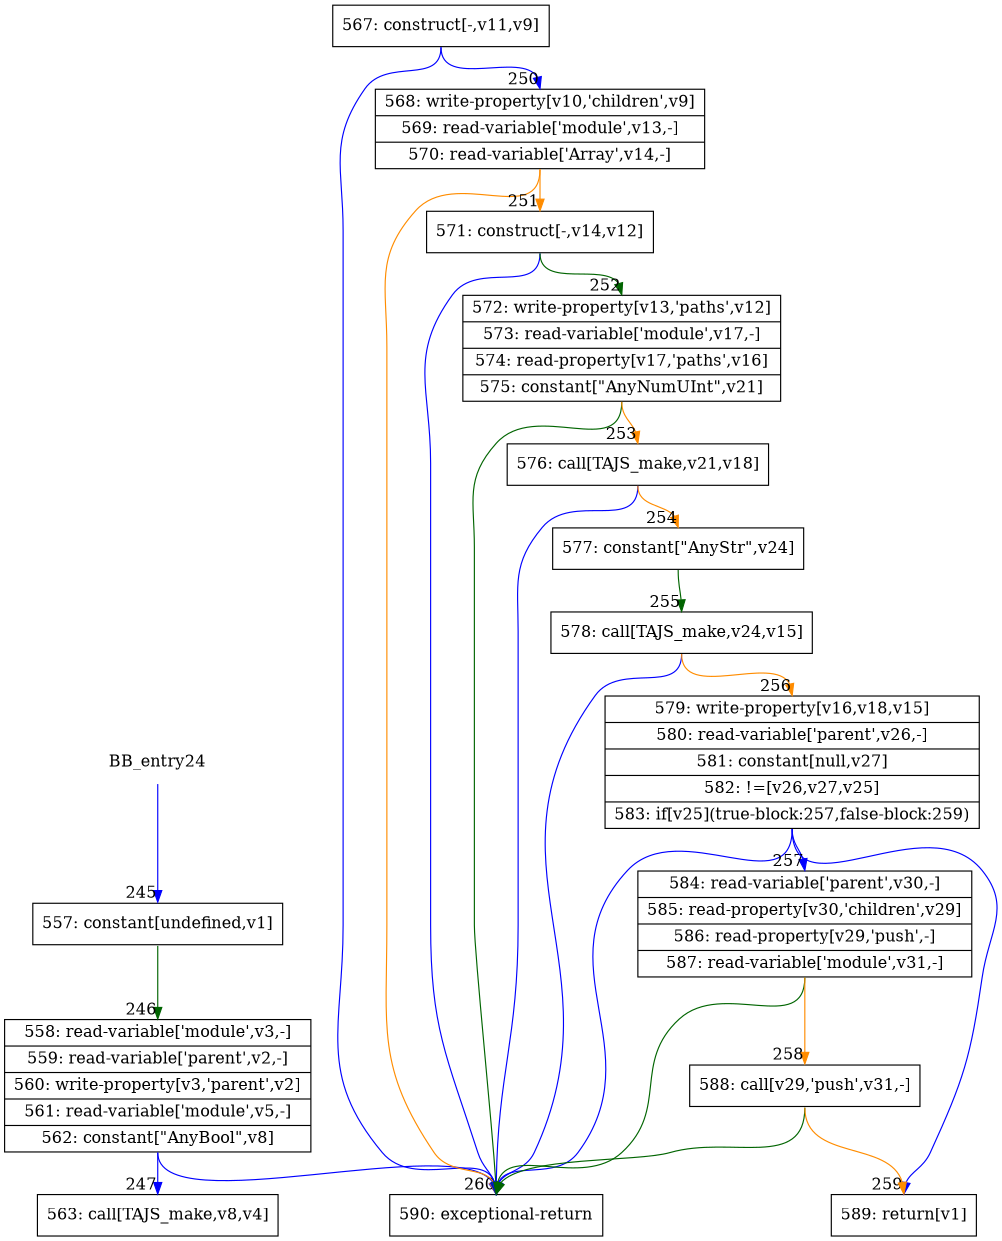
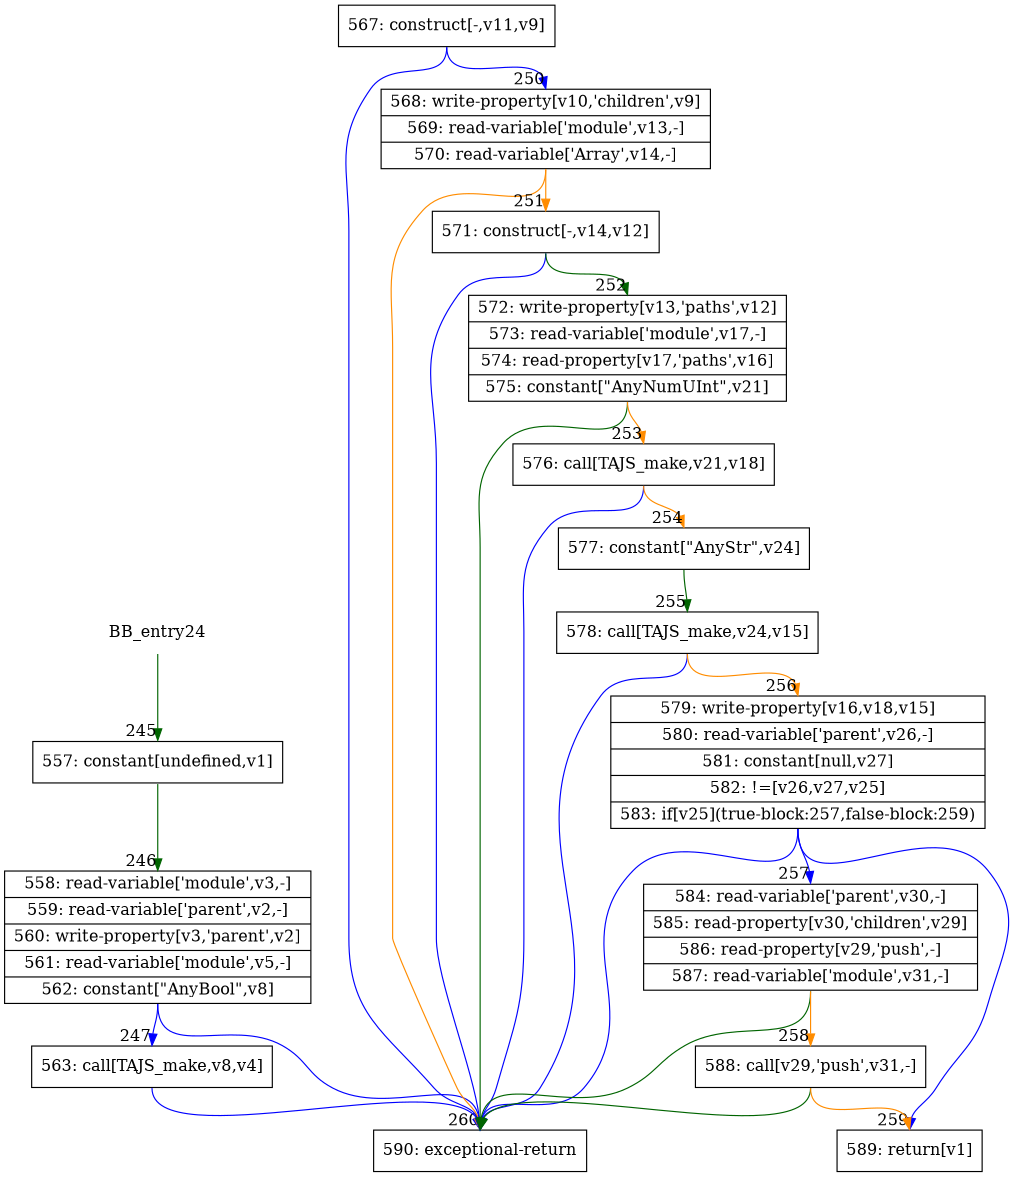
edge "BB_entry24" -> "557: constant[undefined,v1]": color blue -> darkgreen
edge "563: call[TAJS_make,v8,v4]" -> "590: exceptional-return": added
